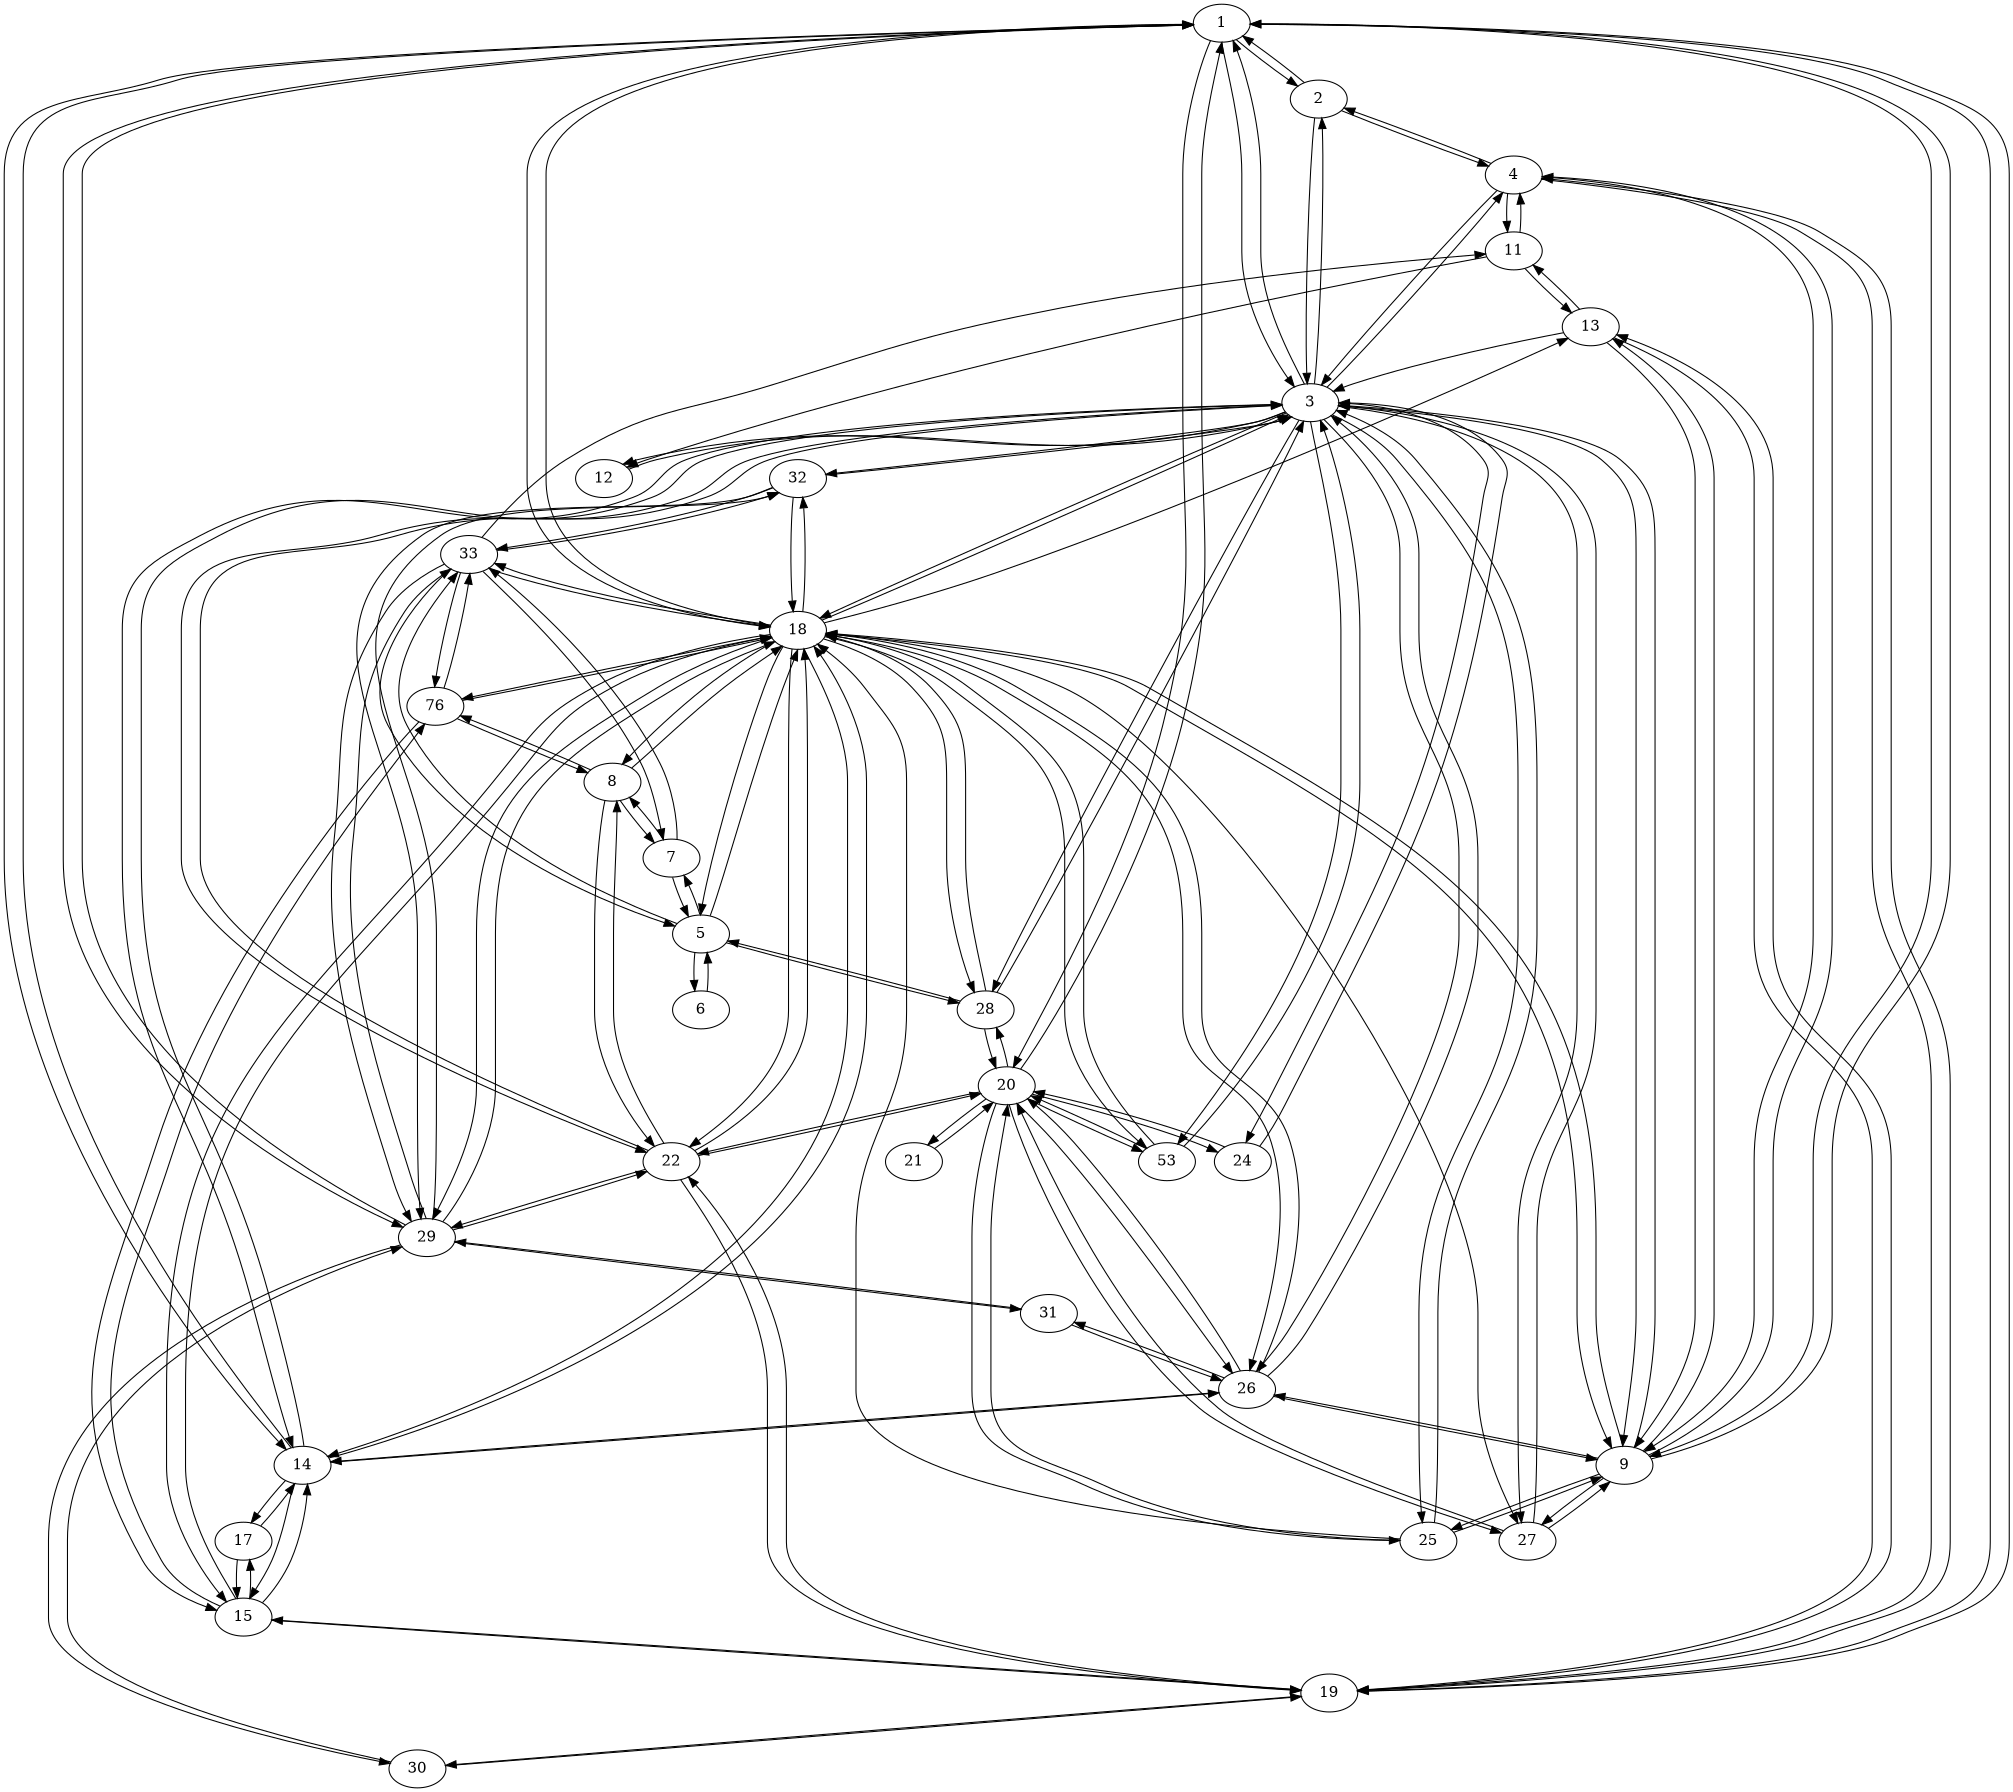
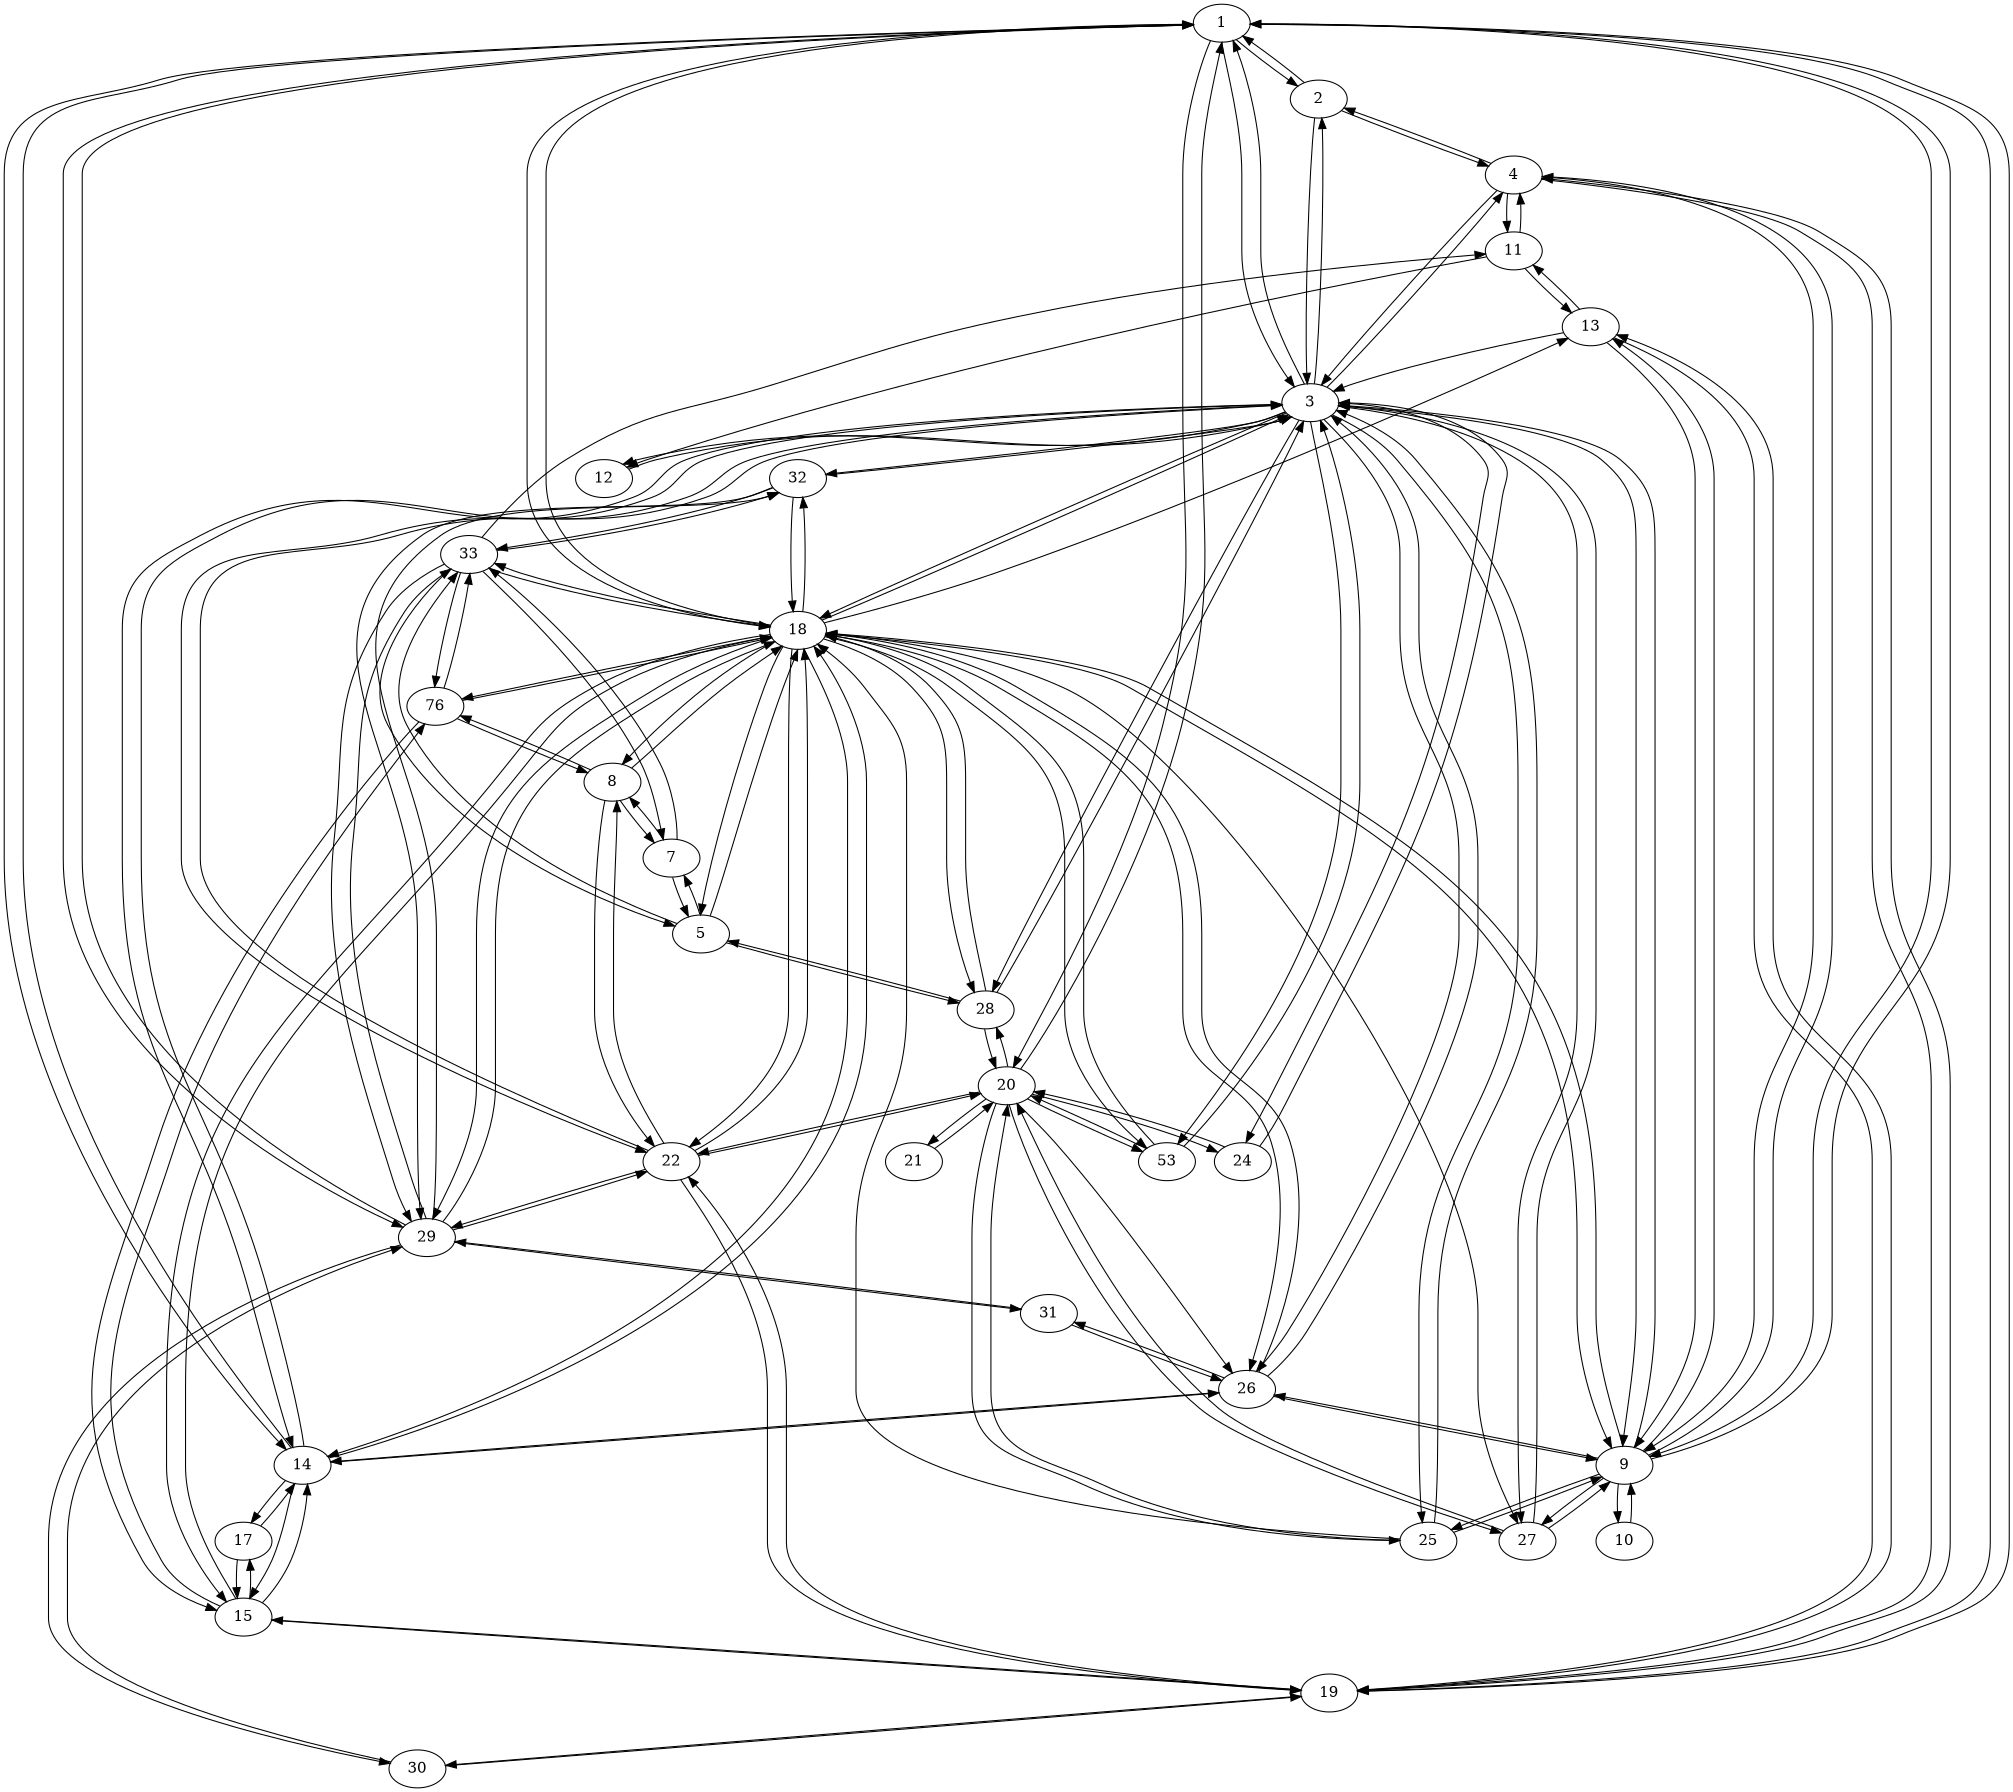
node "6": removed
edge "26" -> "20": removed
node "10": added
